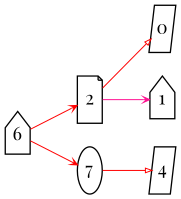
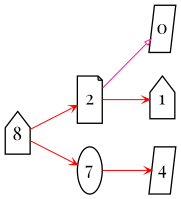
edge "2" -> "0": color red -> deeppink
edge "2" -> "1": color deeppink -> red
node "6": label "6" -> "8"
edge "7" -> "4": arrowhead onormal -> vee
